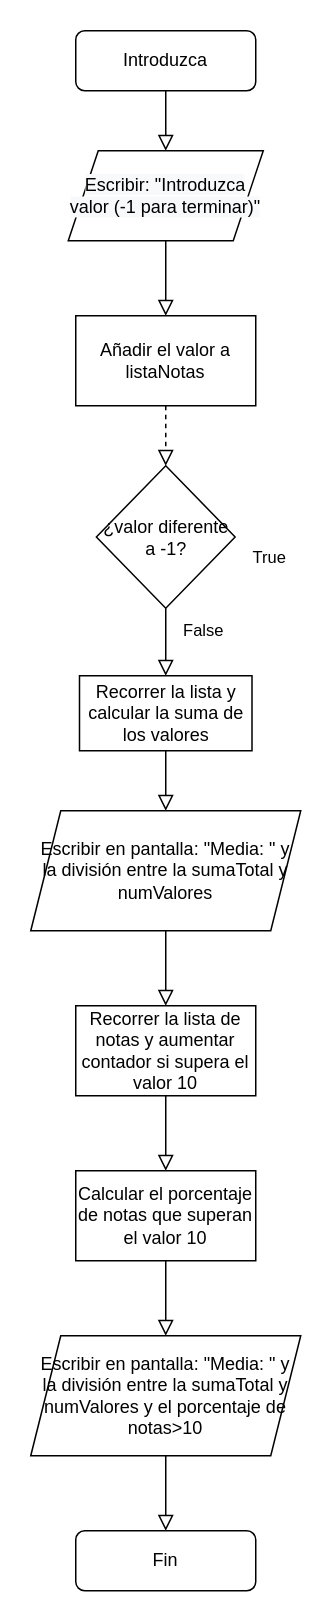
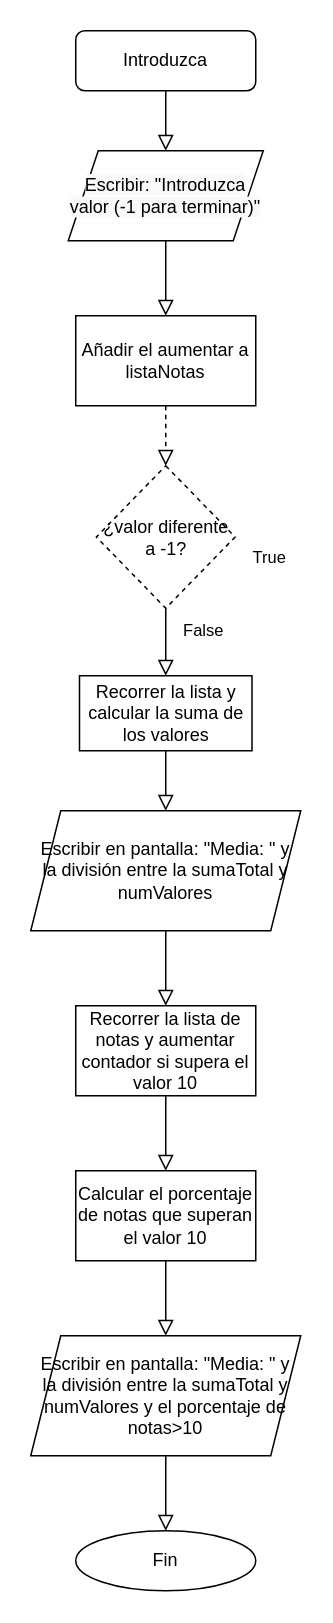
node "Añadir el valor a listaNotas": label "Añadir el valor a listaNotas" -> "Añadir el aumentar a listaNotas"
node "¿valor diferente a -1?": style solid -> dashed
node "Fin": shape rounded rectangle -> ellipse
